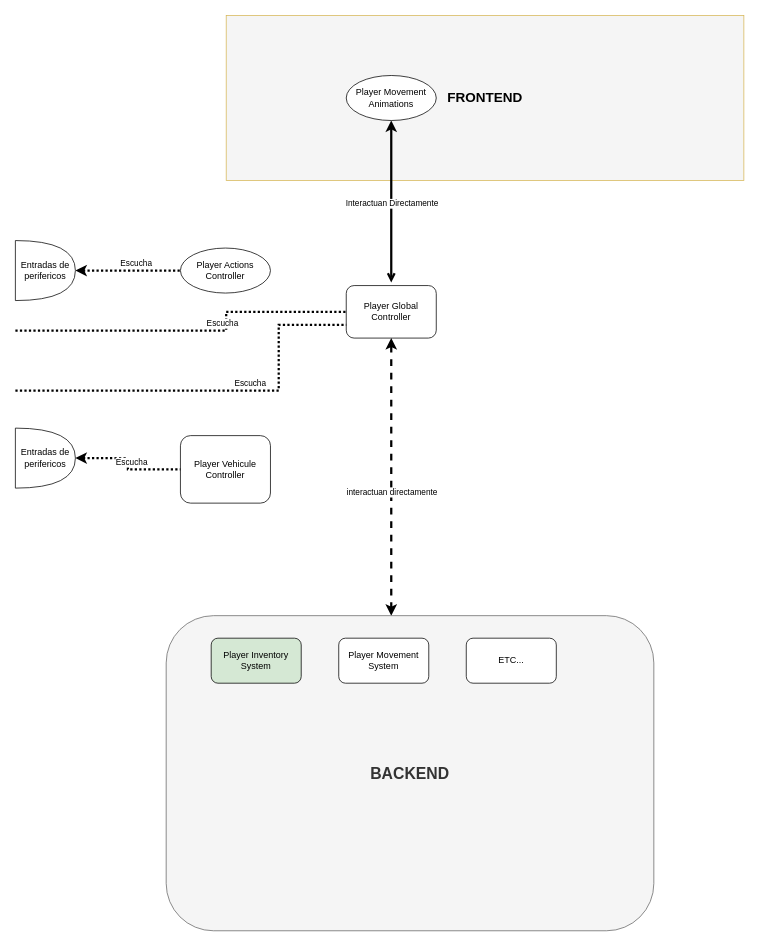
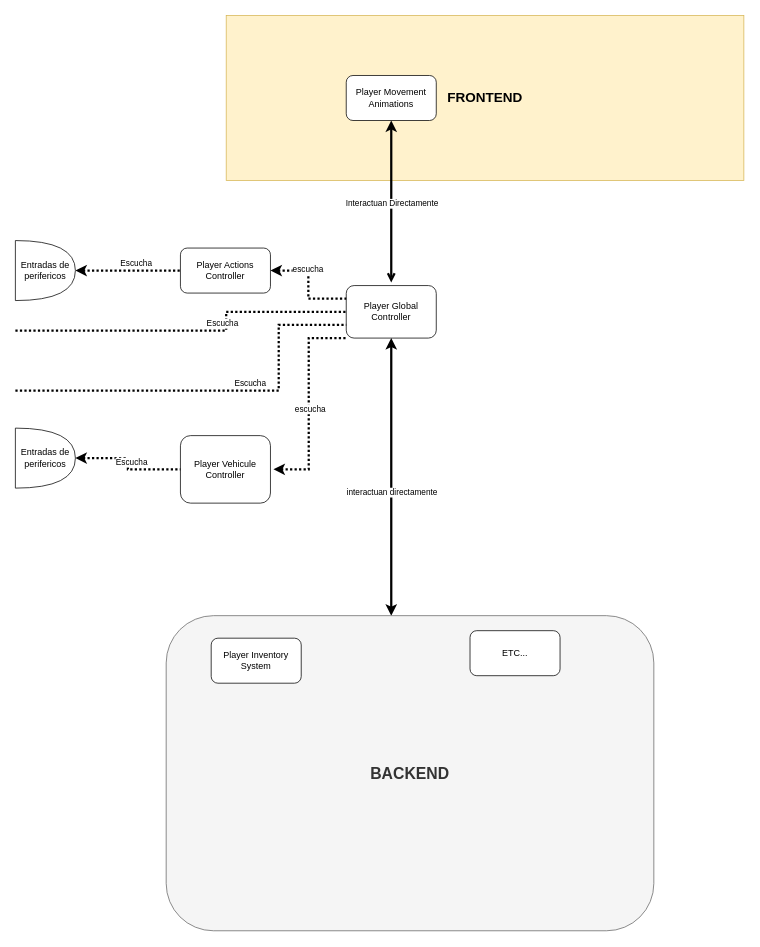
node "Player Movement Animations": shape ellipse -> rounded rectangle
node "FRONTEND": fillcolor #f5f5f5 -> #fff2cc
node "Player Actions Controller": shape ellipse -> rounded rectangle
edge "Player Global Controller" -> "Player Actions Controller": added, label "escucha"
edge "Player Global Controller" -> "Player Vehicule Controller": added, label "escucha"
edge "Player Global Controller" -- "BACKEND": style dashed -> solid
node "Player Inventory System": fillcolor #d5e8d4 -> #ffffff
node "Player Movement System": removed
node "ETC...": moved (511, 660) -> (515, 653)
